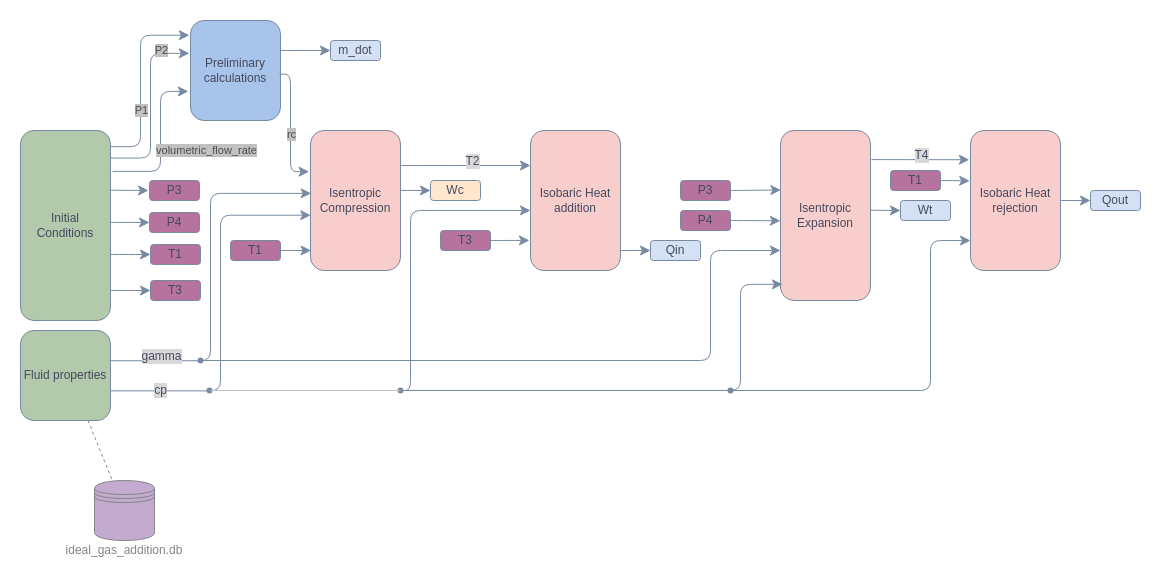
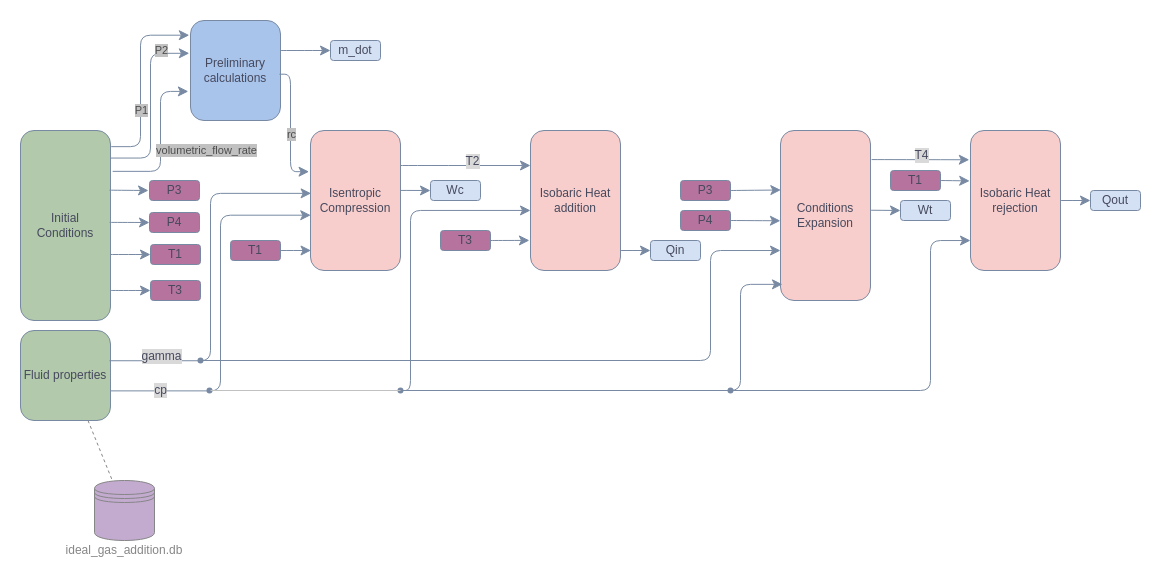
node "Wc": fillcolor #ffe6cc -> #d4e1f5
node "Isentropic Expansion": label "Isentropic Expansion" -> "Conditions Expansion"
